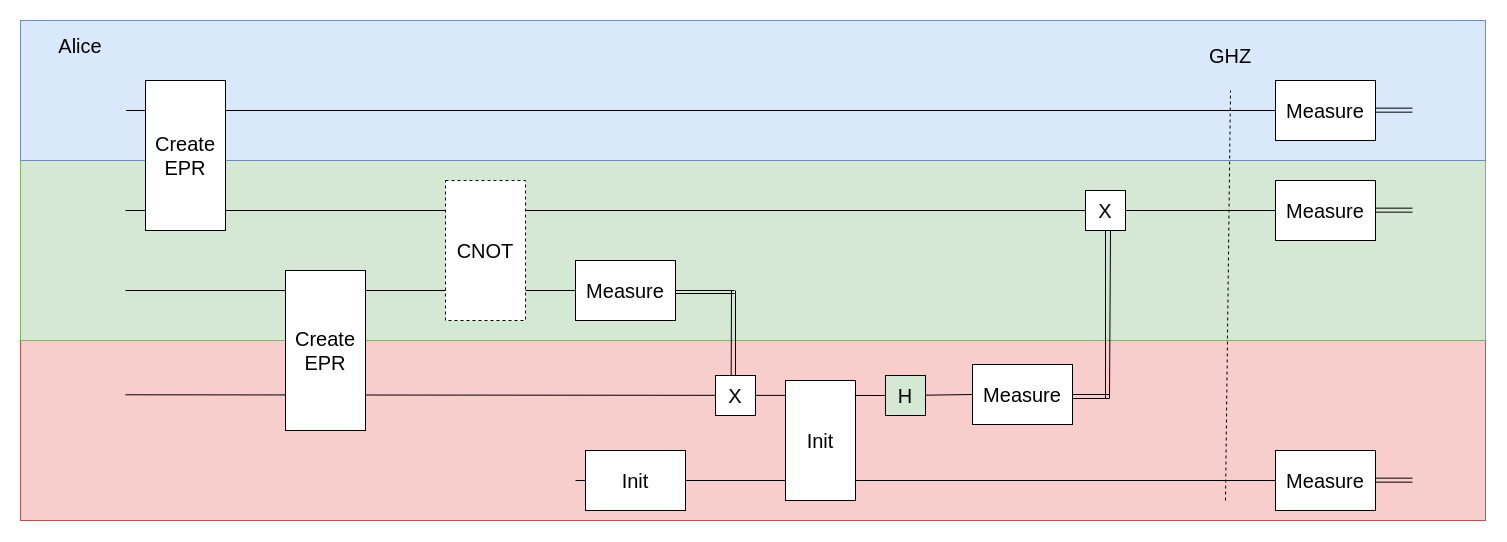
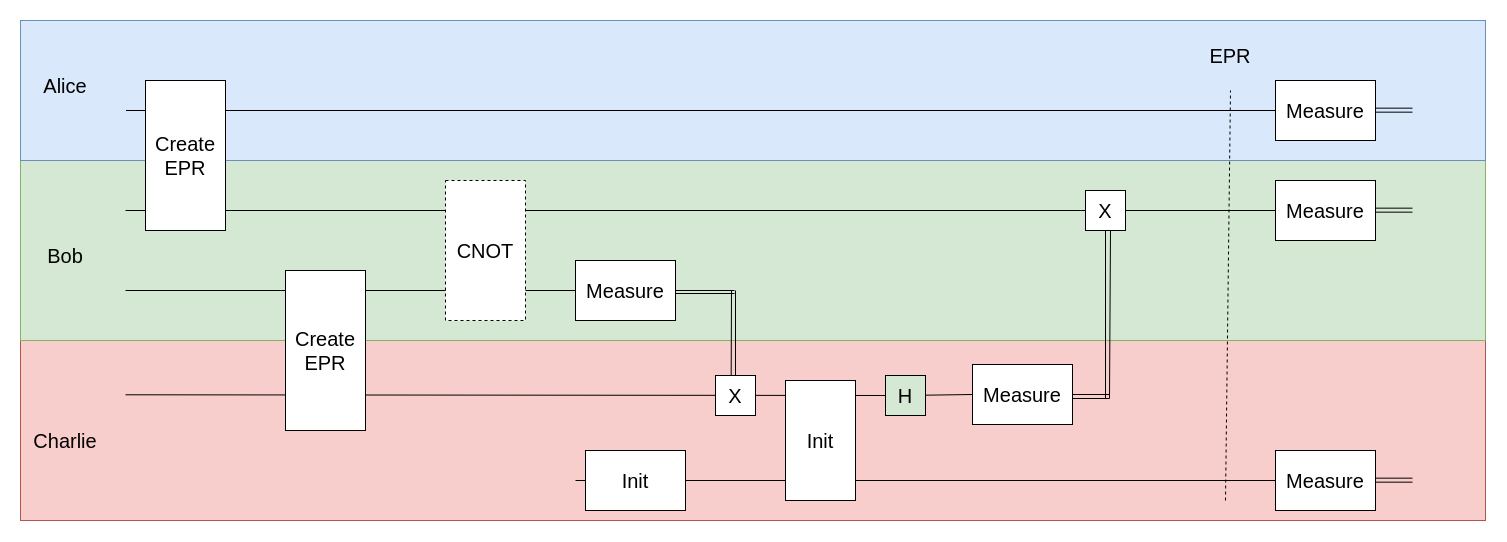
node "Alice": moved (81, 46) -> (66, 86)
node "GHZ": label "GHZ" -> "EPR"
node "Bob": added
node "Charlie": added
